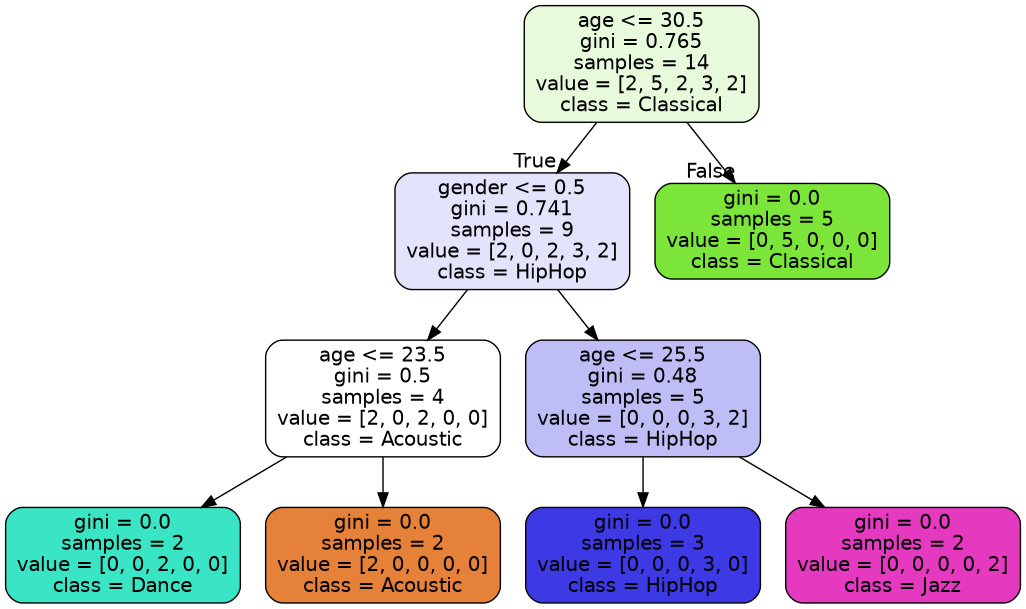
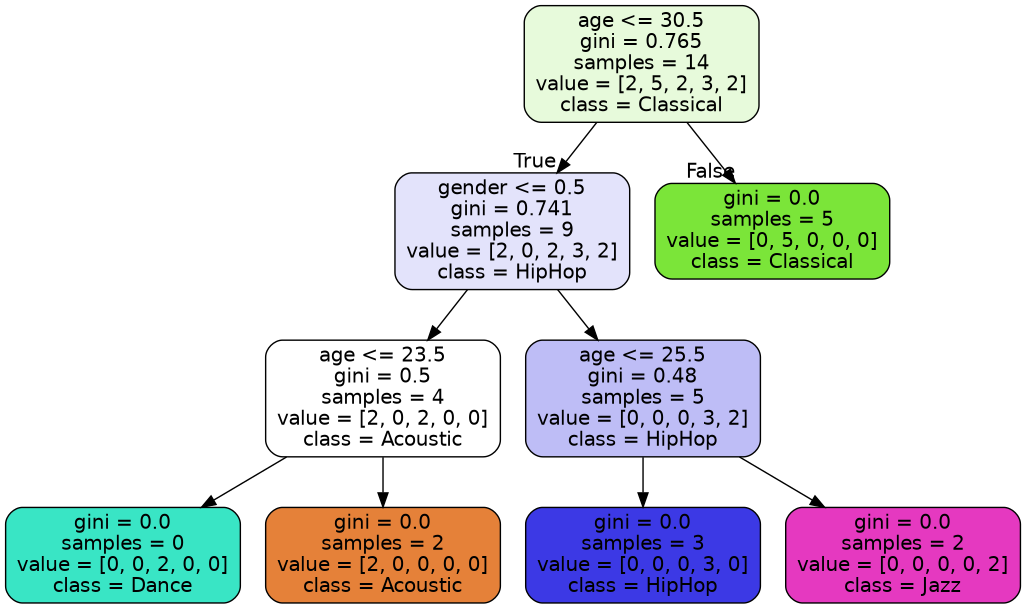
node "gini = 0.0 samples = 2 value = [0, 0, 2, 0, 0] class = Dance": label "gini = 0.0 samples = 2 value = [0, 0, 2, 0, 0] class = Dance" -> "gini = 0.0 samples = 0 value = [0, 0, 2, 0, 0] class = Dance"
